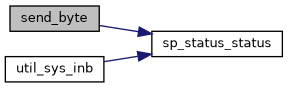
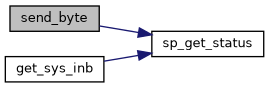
node "sp_status_status": label "sp_status_status" -> "sp_get_status"
node "util_sys_inb": label "util_sys_inb" -> "get_sys_inb"
